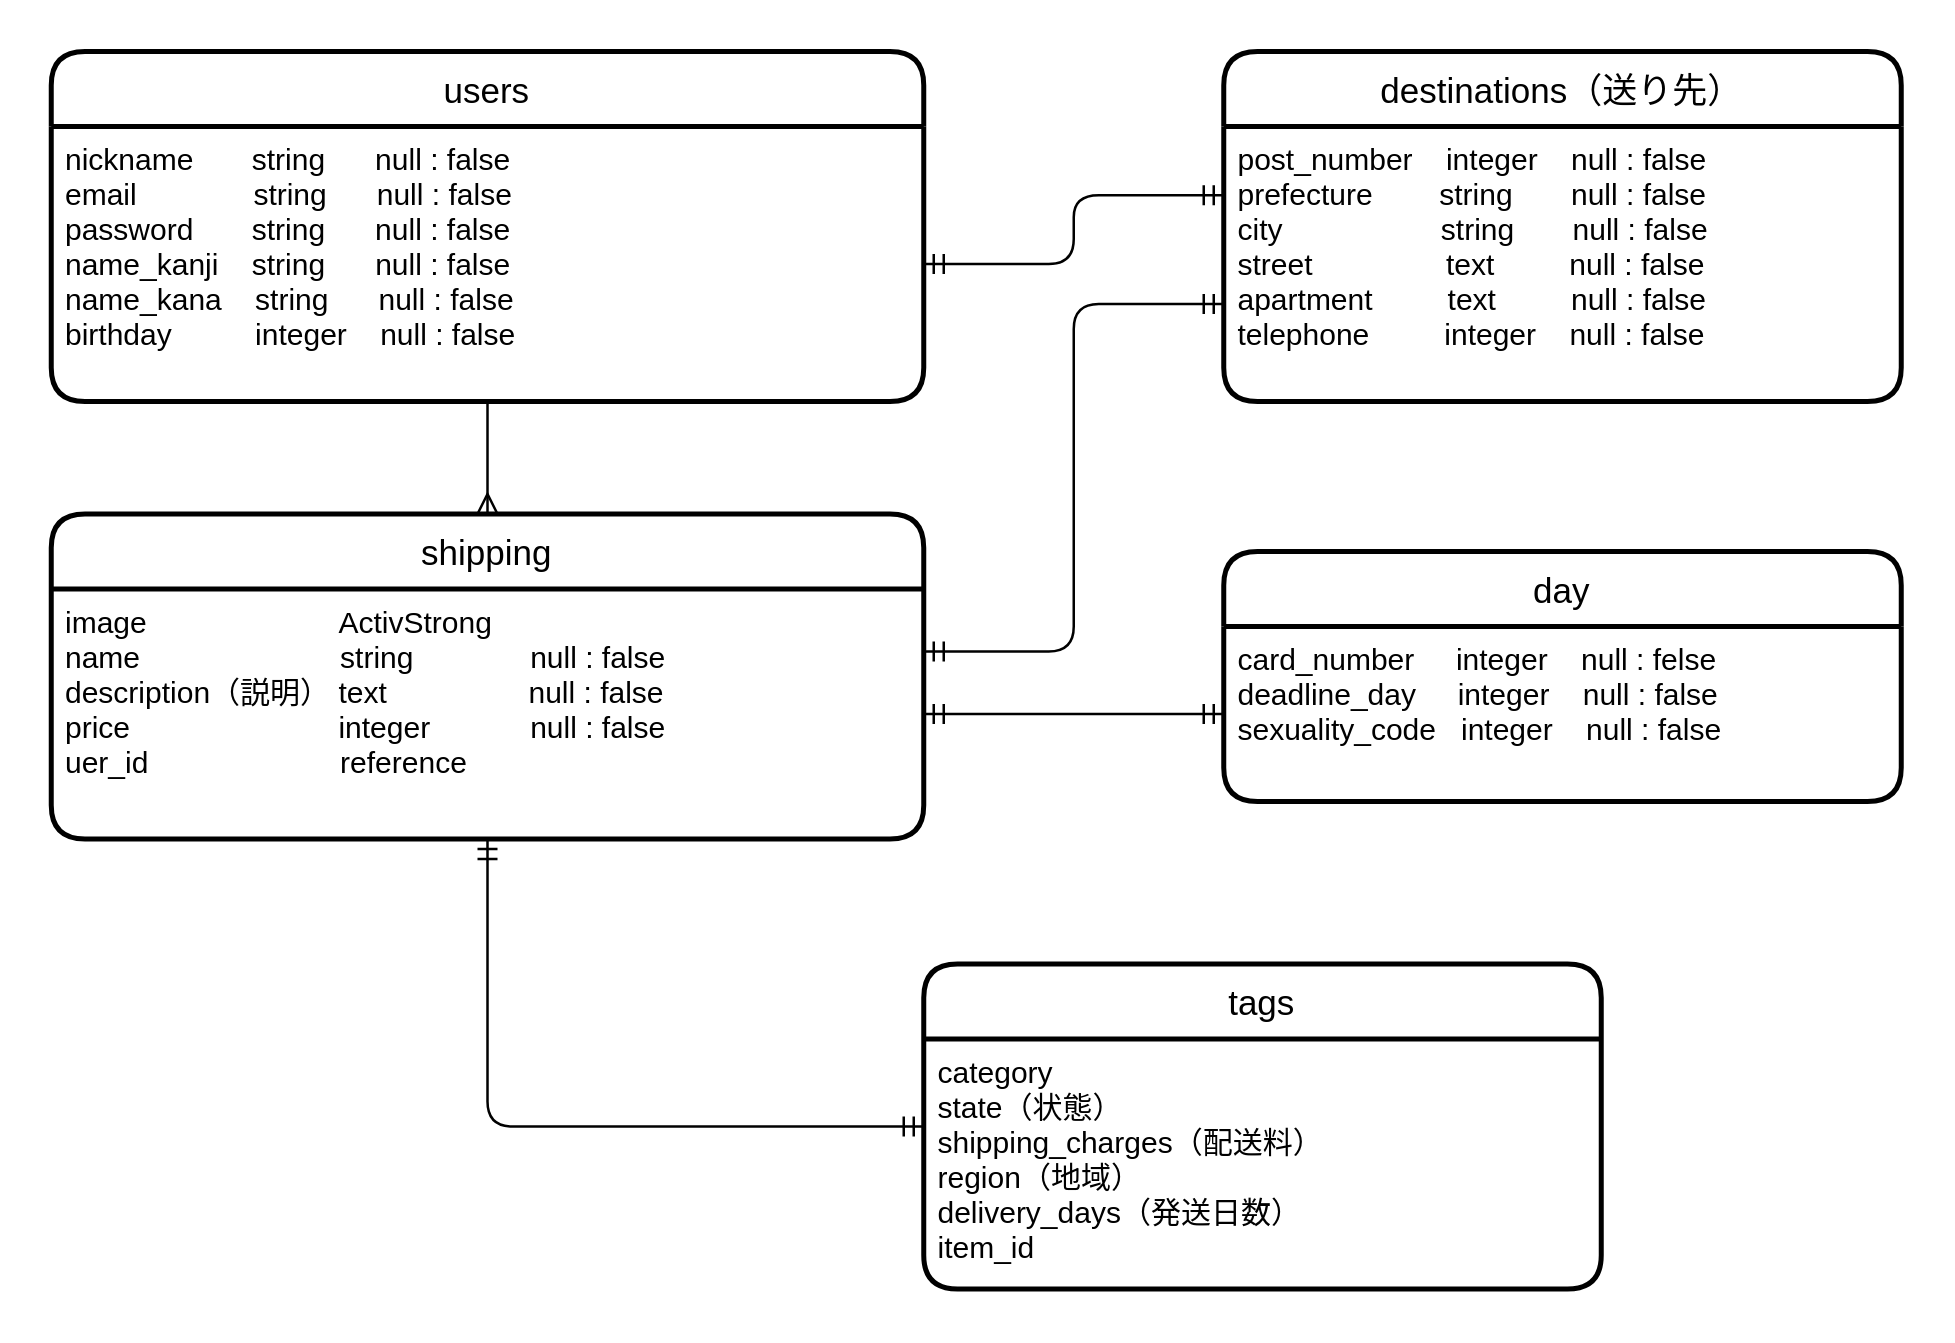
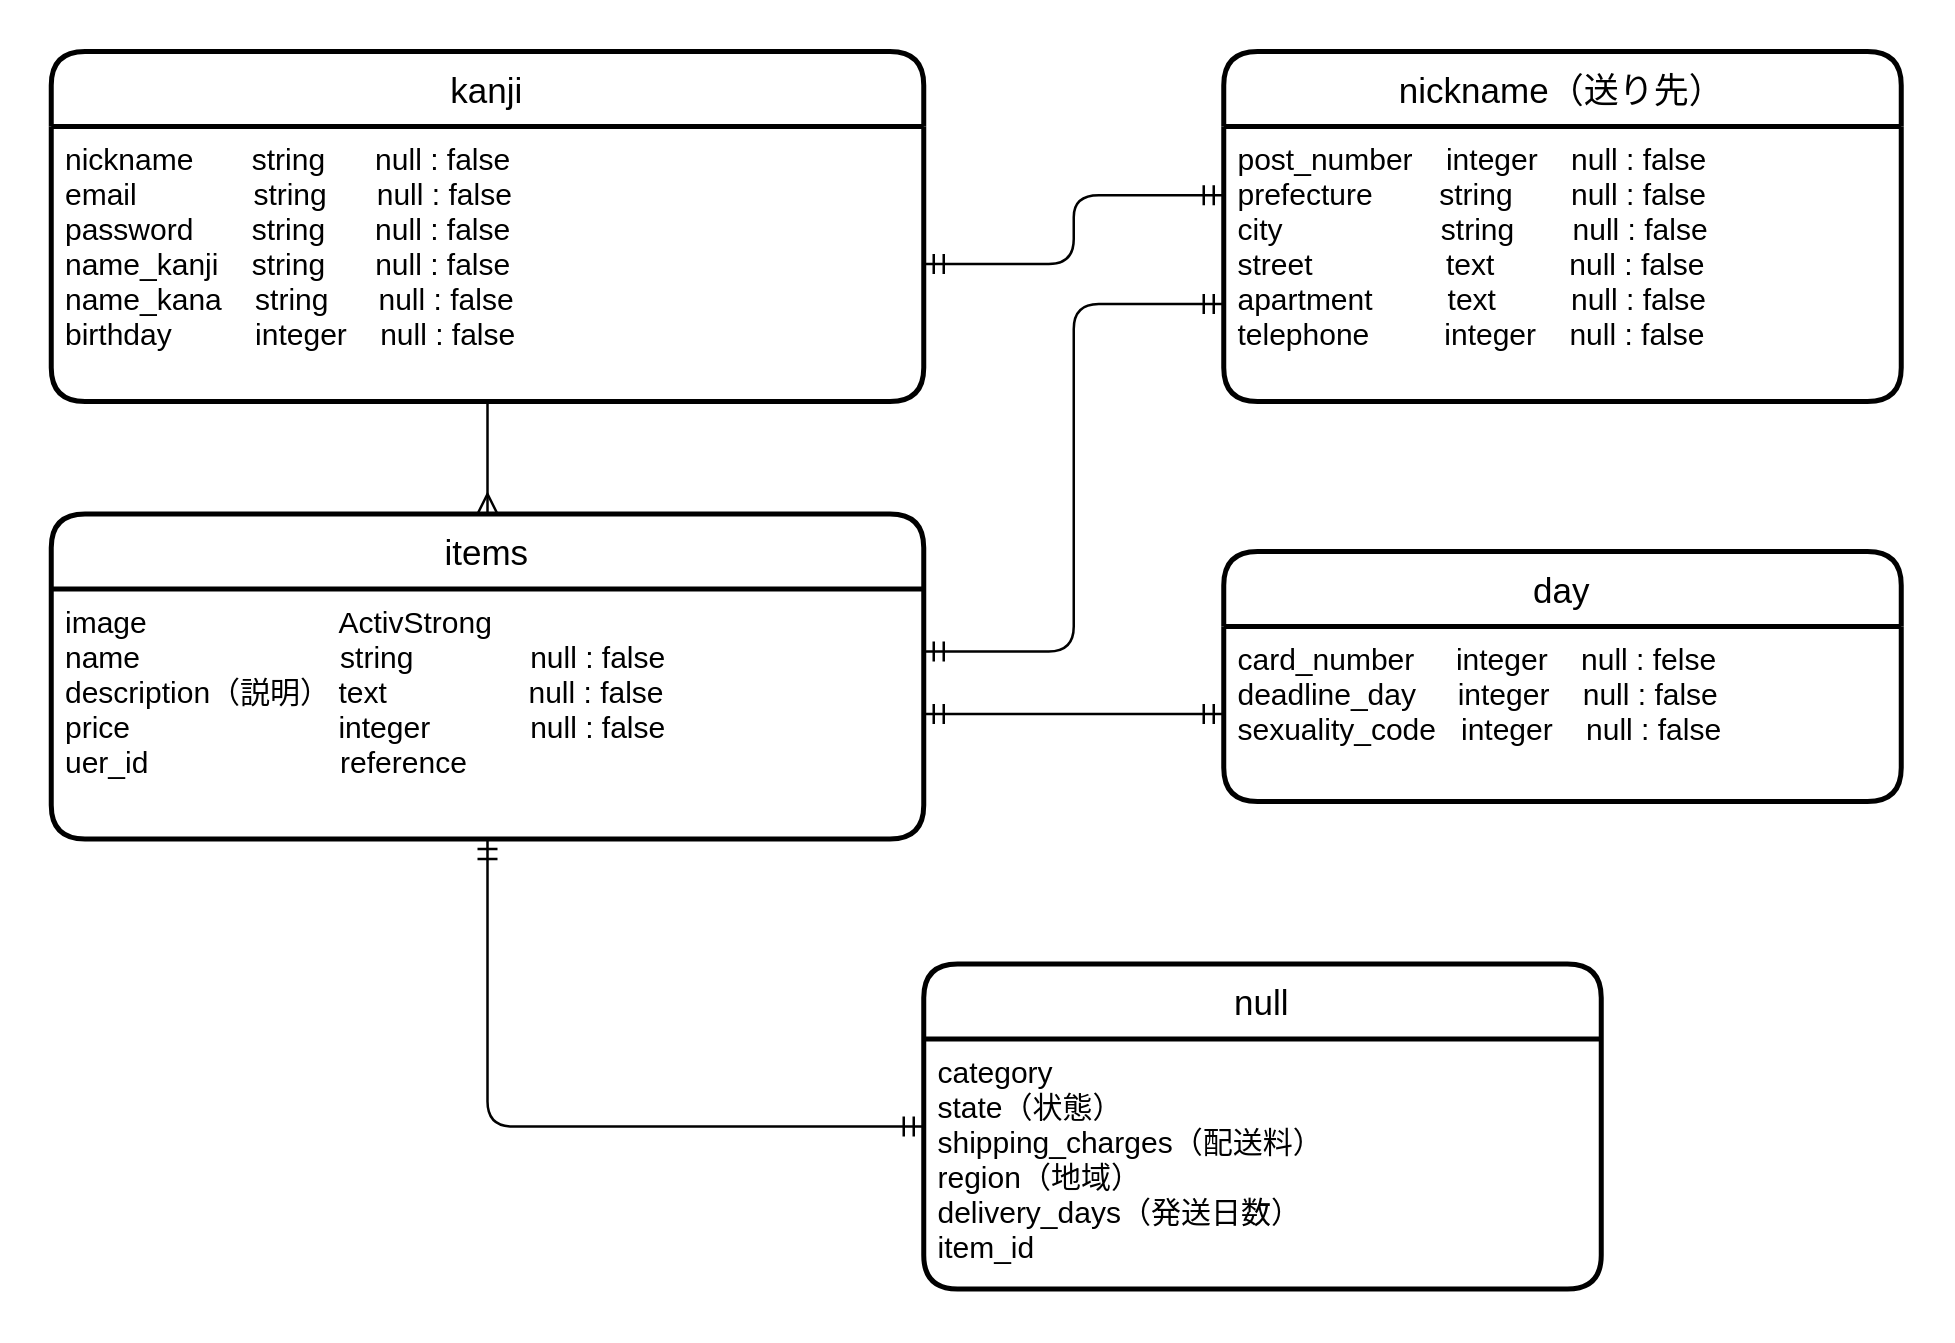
node "users": label "users" -> "kanji"
node "destinations（送り先）": label "destinations（送り先）" -> "nickname（送り先）"
node "shipping": label "shipping" -> "items"
node "tags": label "tags" -> "null"
